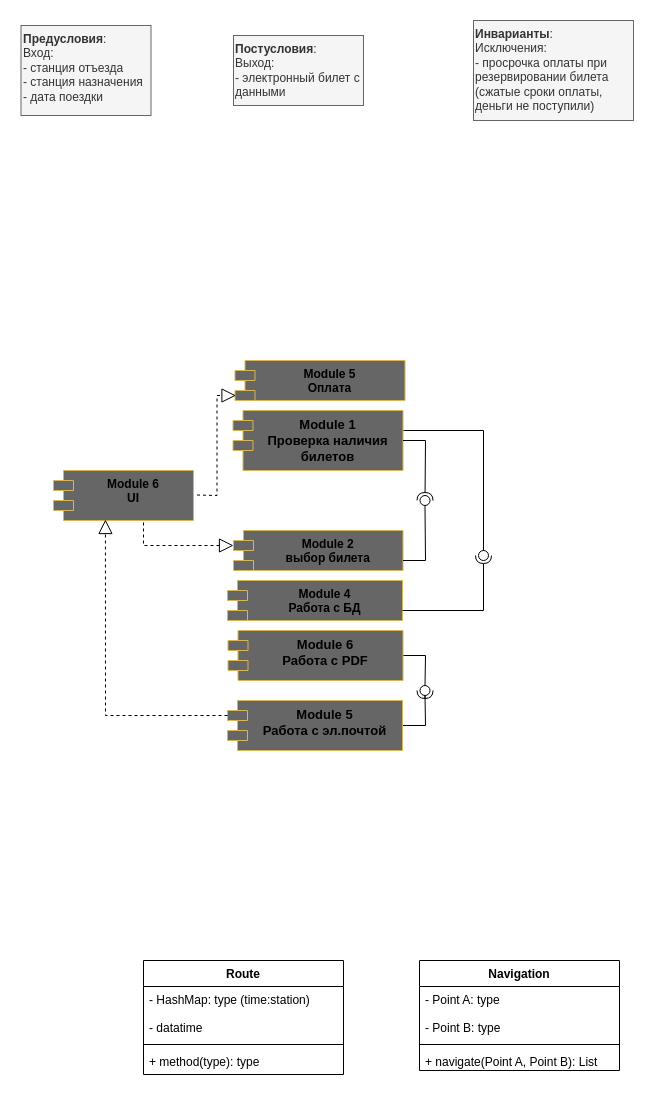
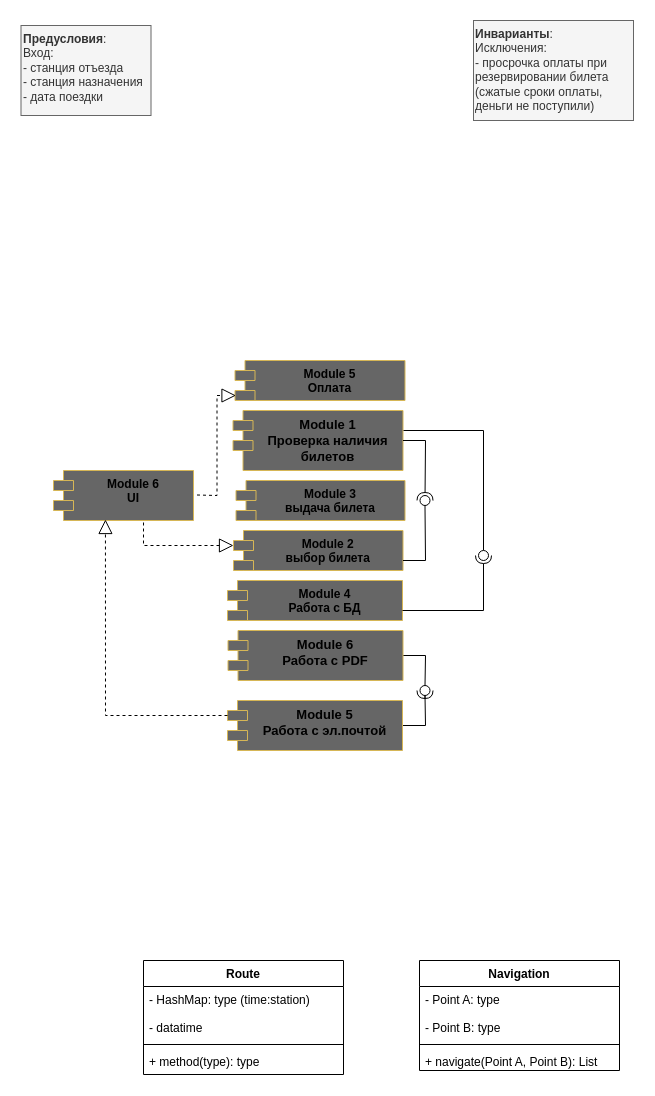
node "Постусловия: Выход: - электронный билет с данными": removed
node "Module 3 выдача билета": added
